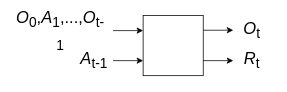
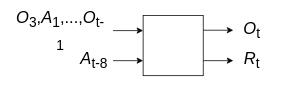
node "O0,A1,...,Ot-1": label "O0,A1,...,Ot-1" -> "O3,A1,...,Ot-1"
node "At-1": label "At-1" -> "At-8"
